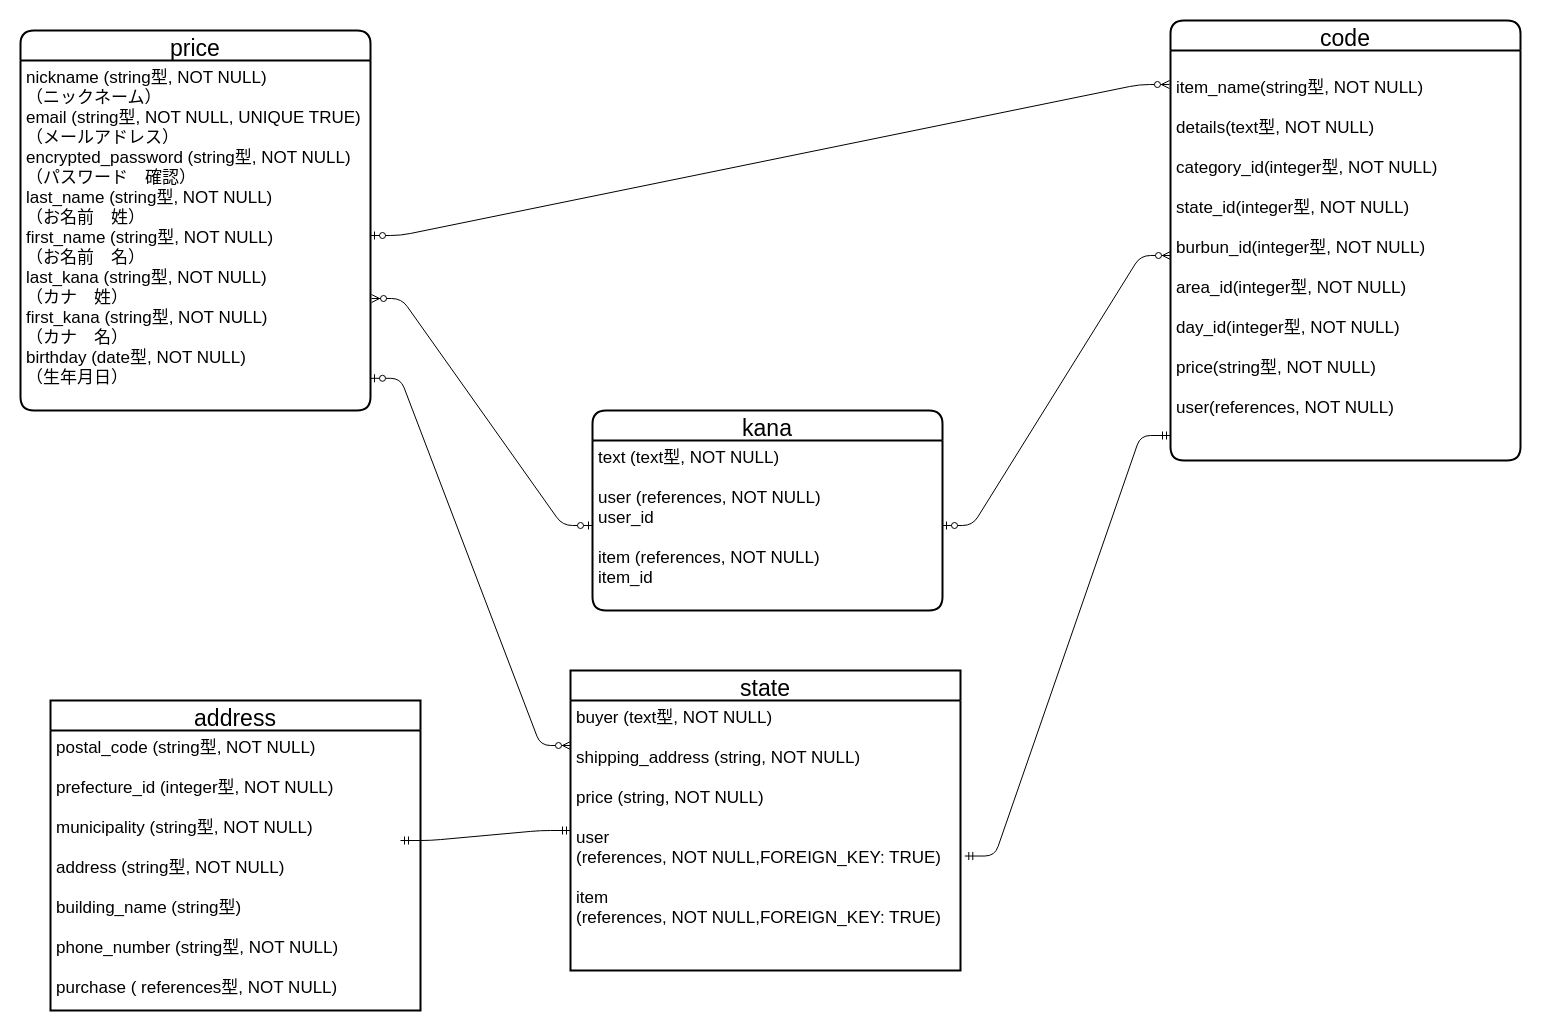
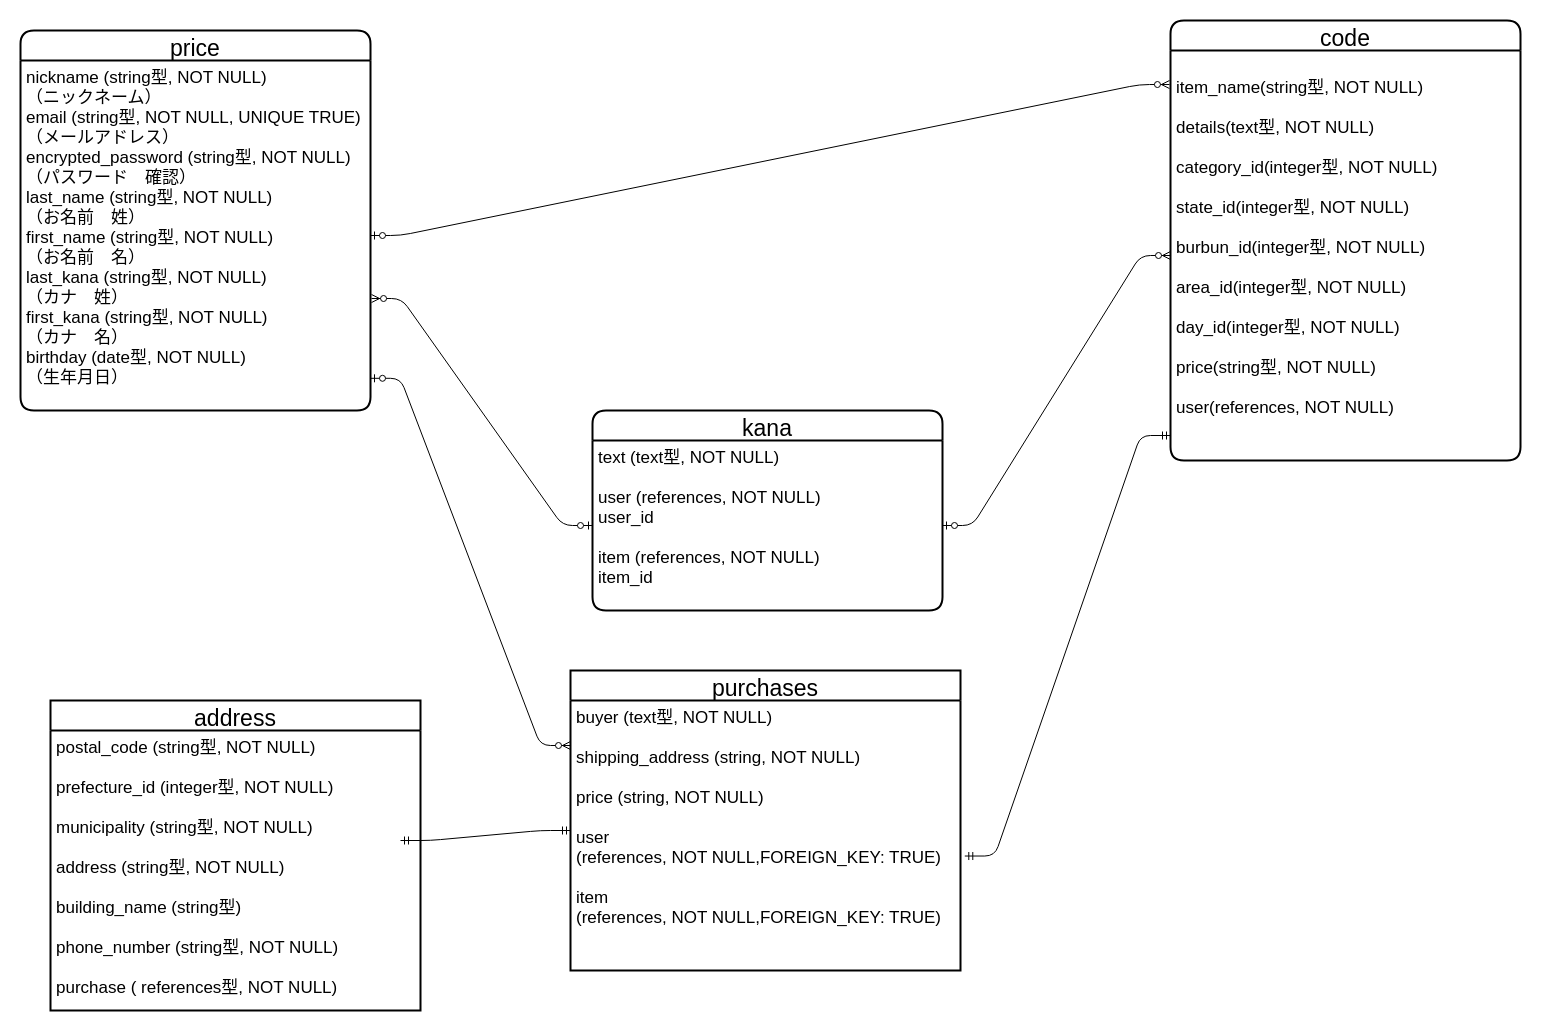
node "state": label "state" -> "purchases"
